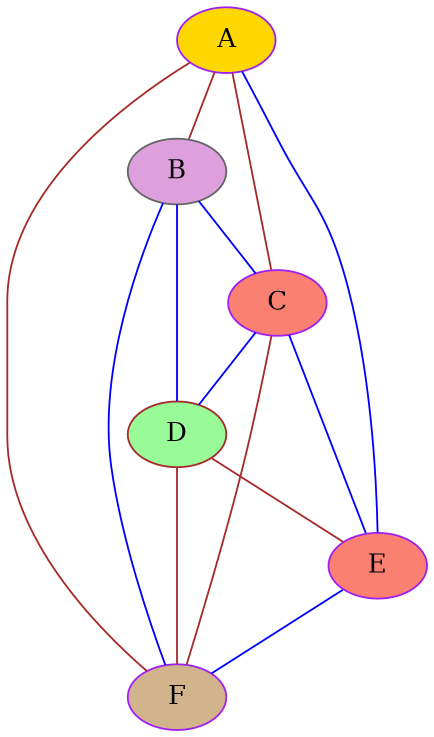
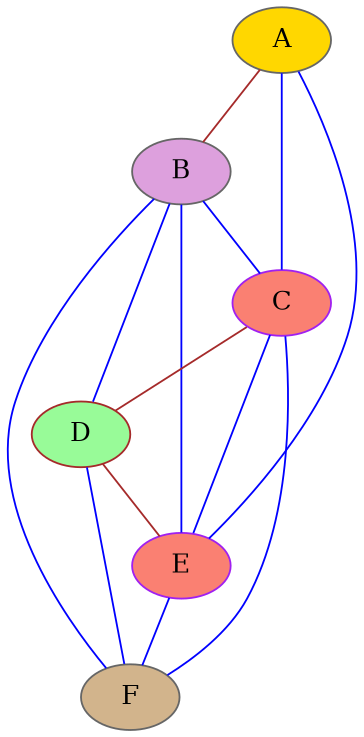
node "A": color purple -> gray40
edge "A" -- "C": color brown -> blue
edge "B" -- "E": added
edge "A" -- "F": removed
edge "C" -- "D": color blue -> brown
edge "C" -- "F": color brown -> blue
edge "D" -- "F": color brown -> blue
node "F": color purple -> gray40
